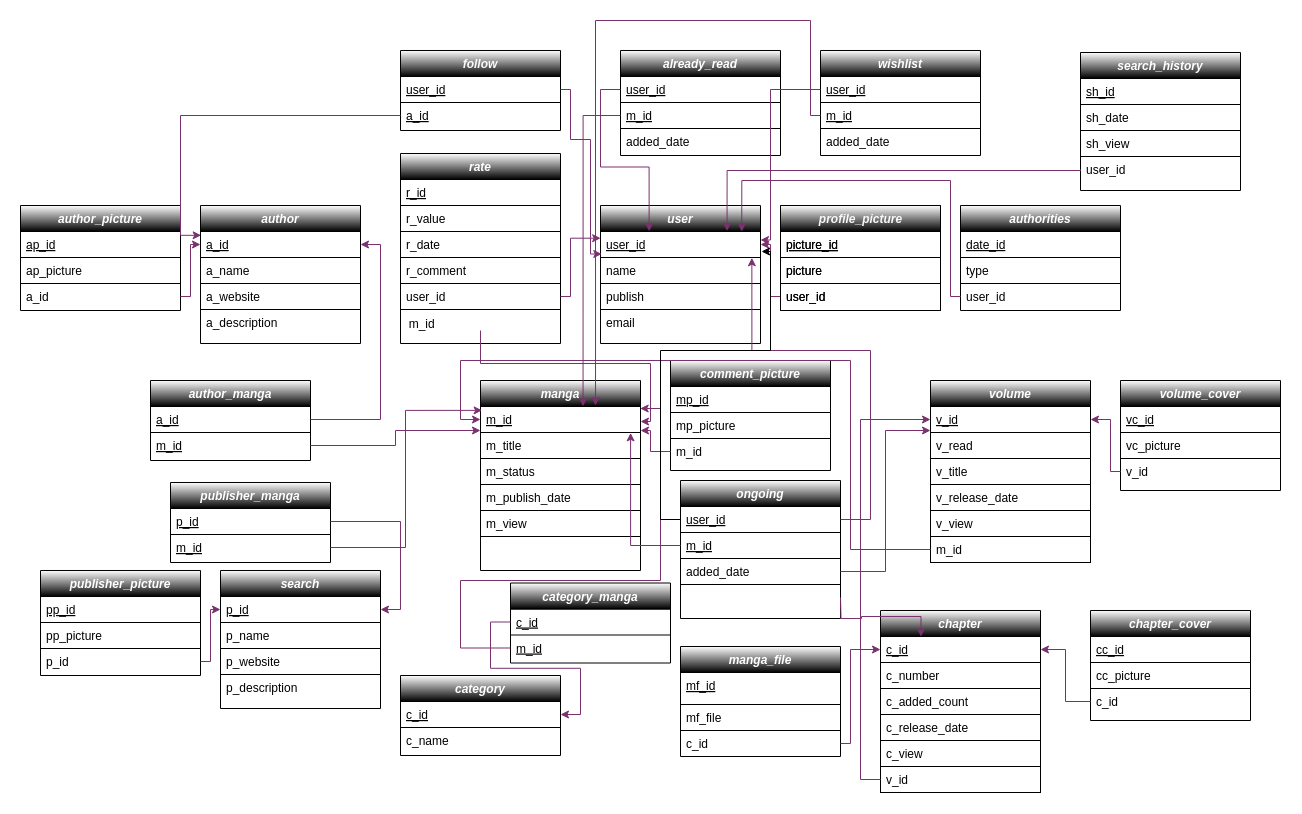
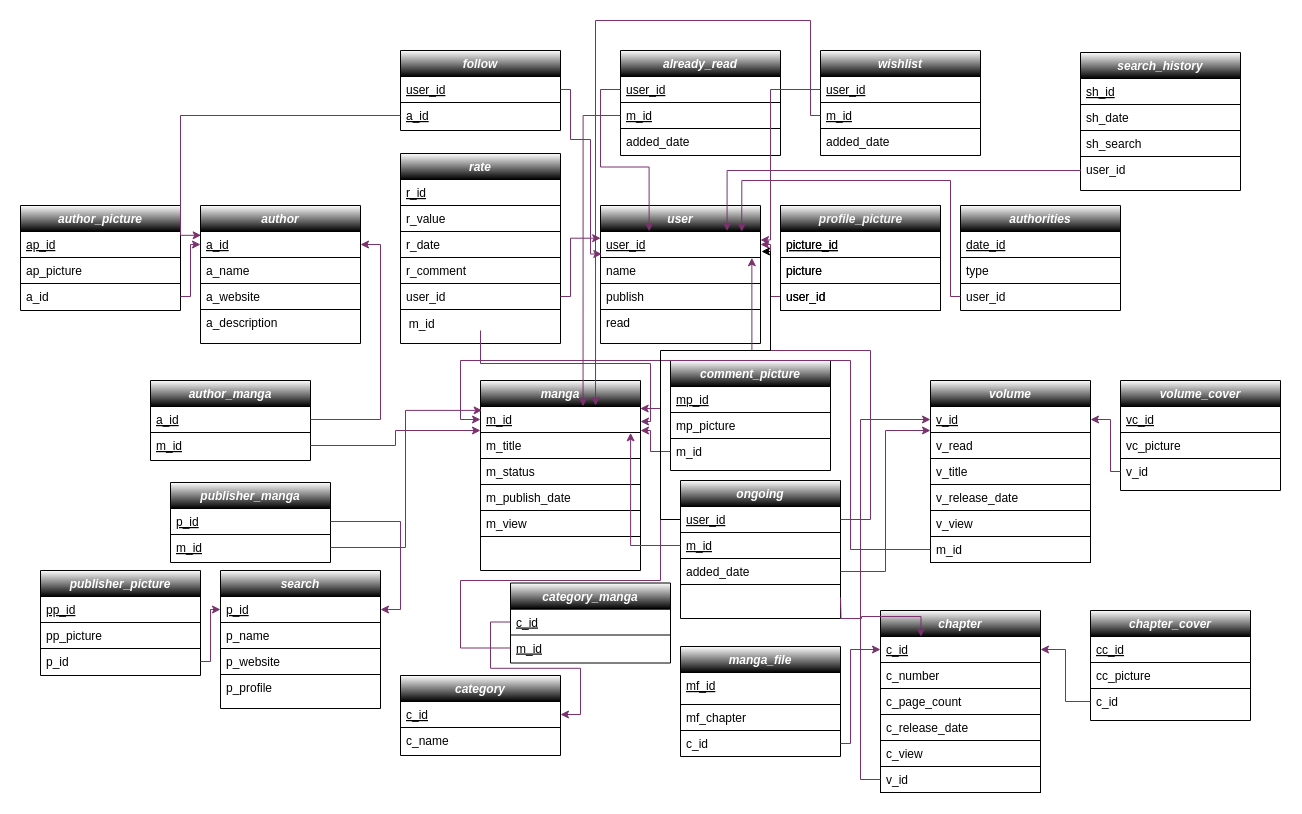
node "sh_view": label "sh_view" -> "sh_search"
node "email": label "email" -> "read"
node "p_description": label "p_description" -> "p_profile"
node "c_added_count": label "c_added_count" -> "c_page_count"
node "mf_file": label "mf_file" -> "mf_chapter"
